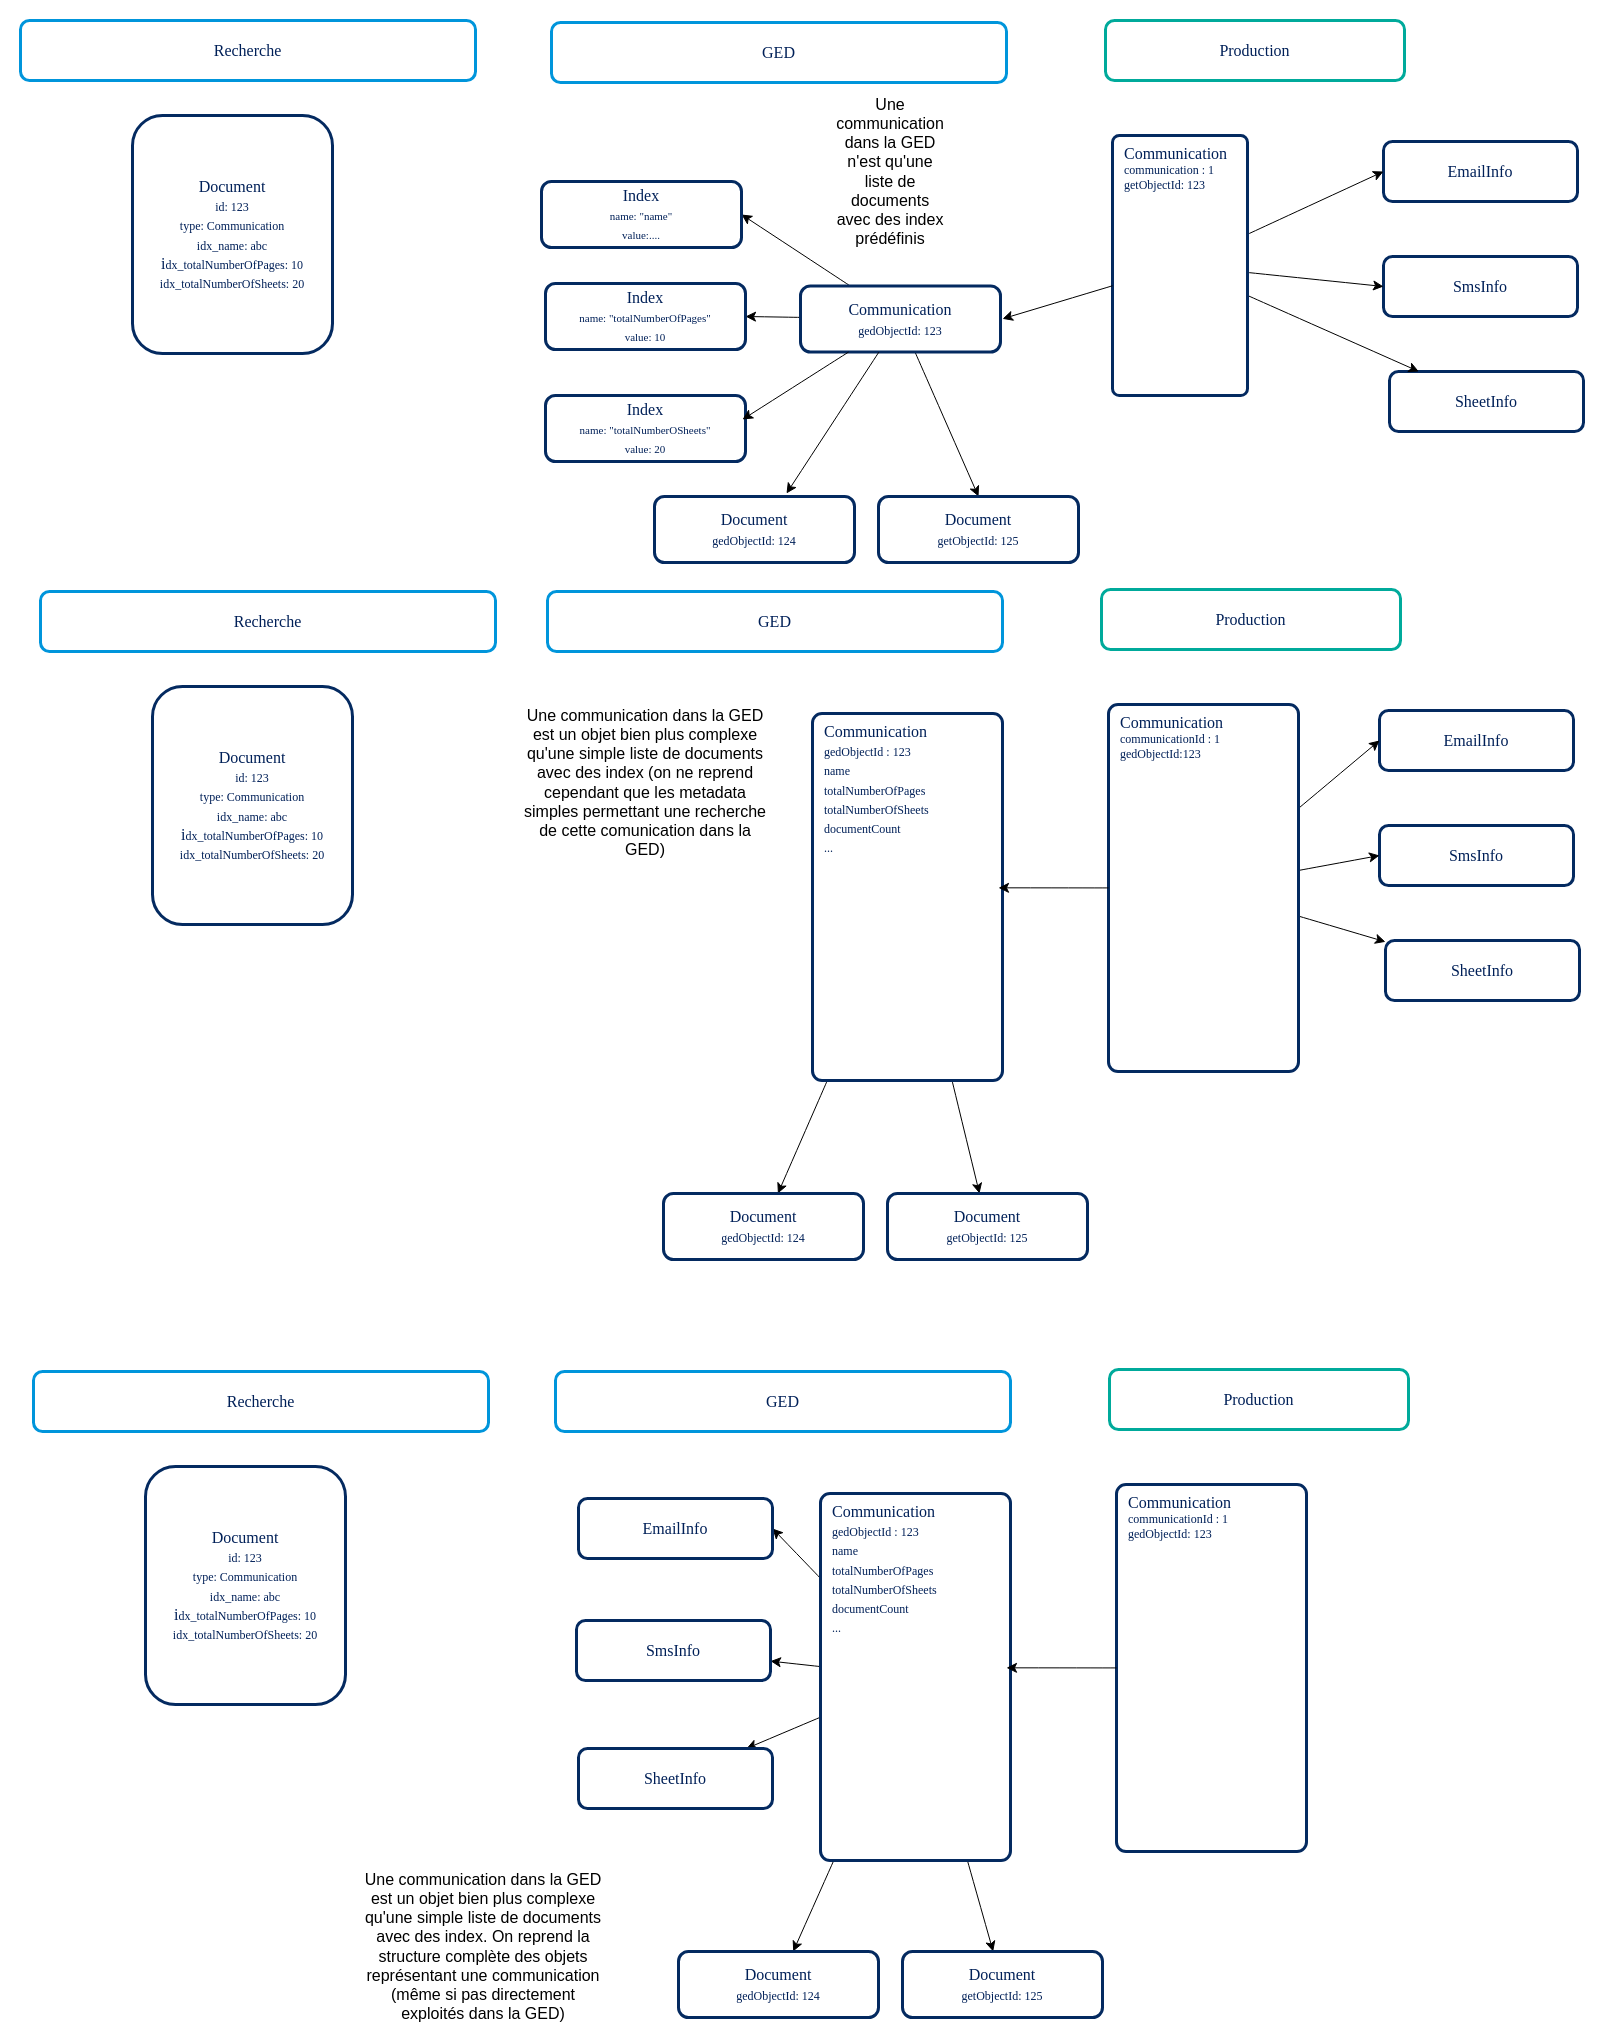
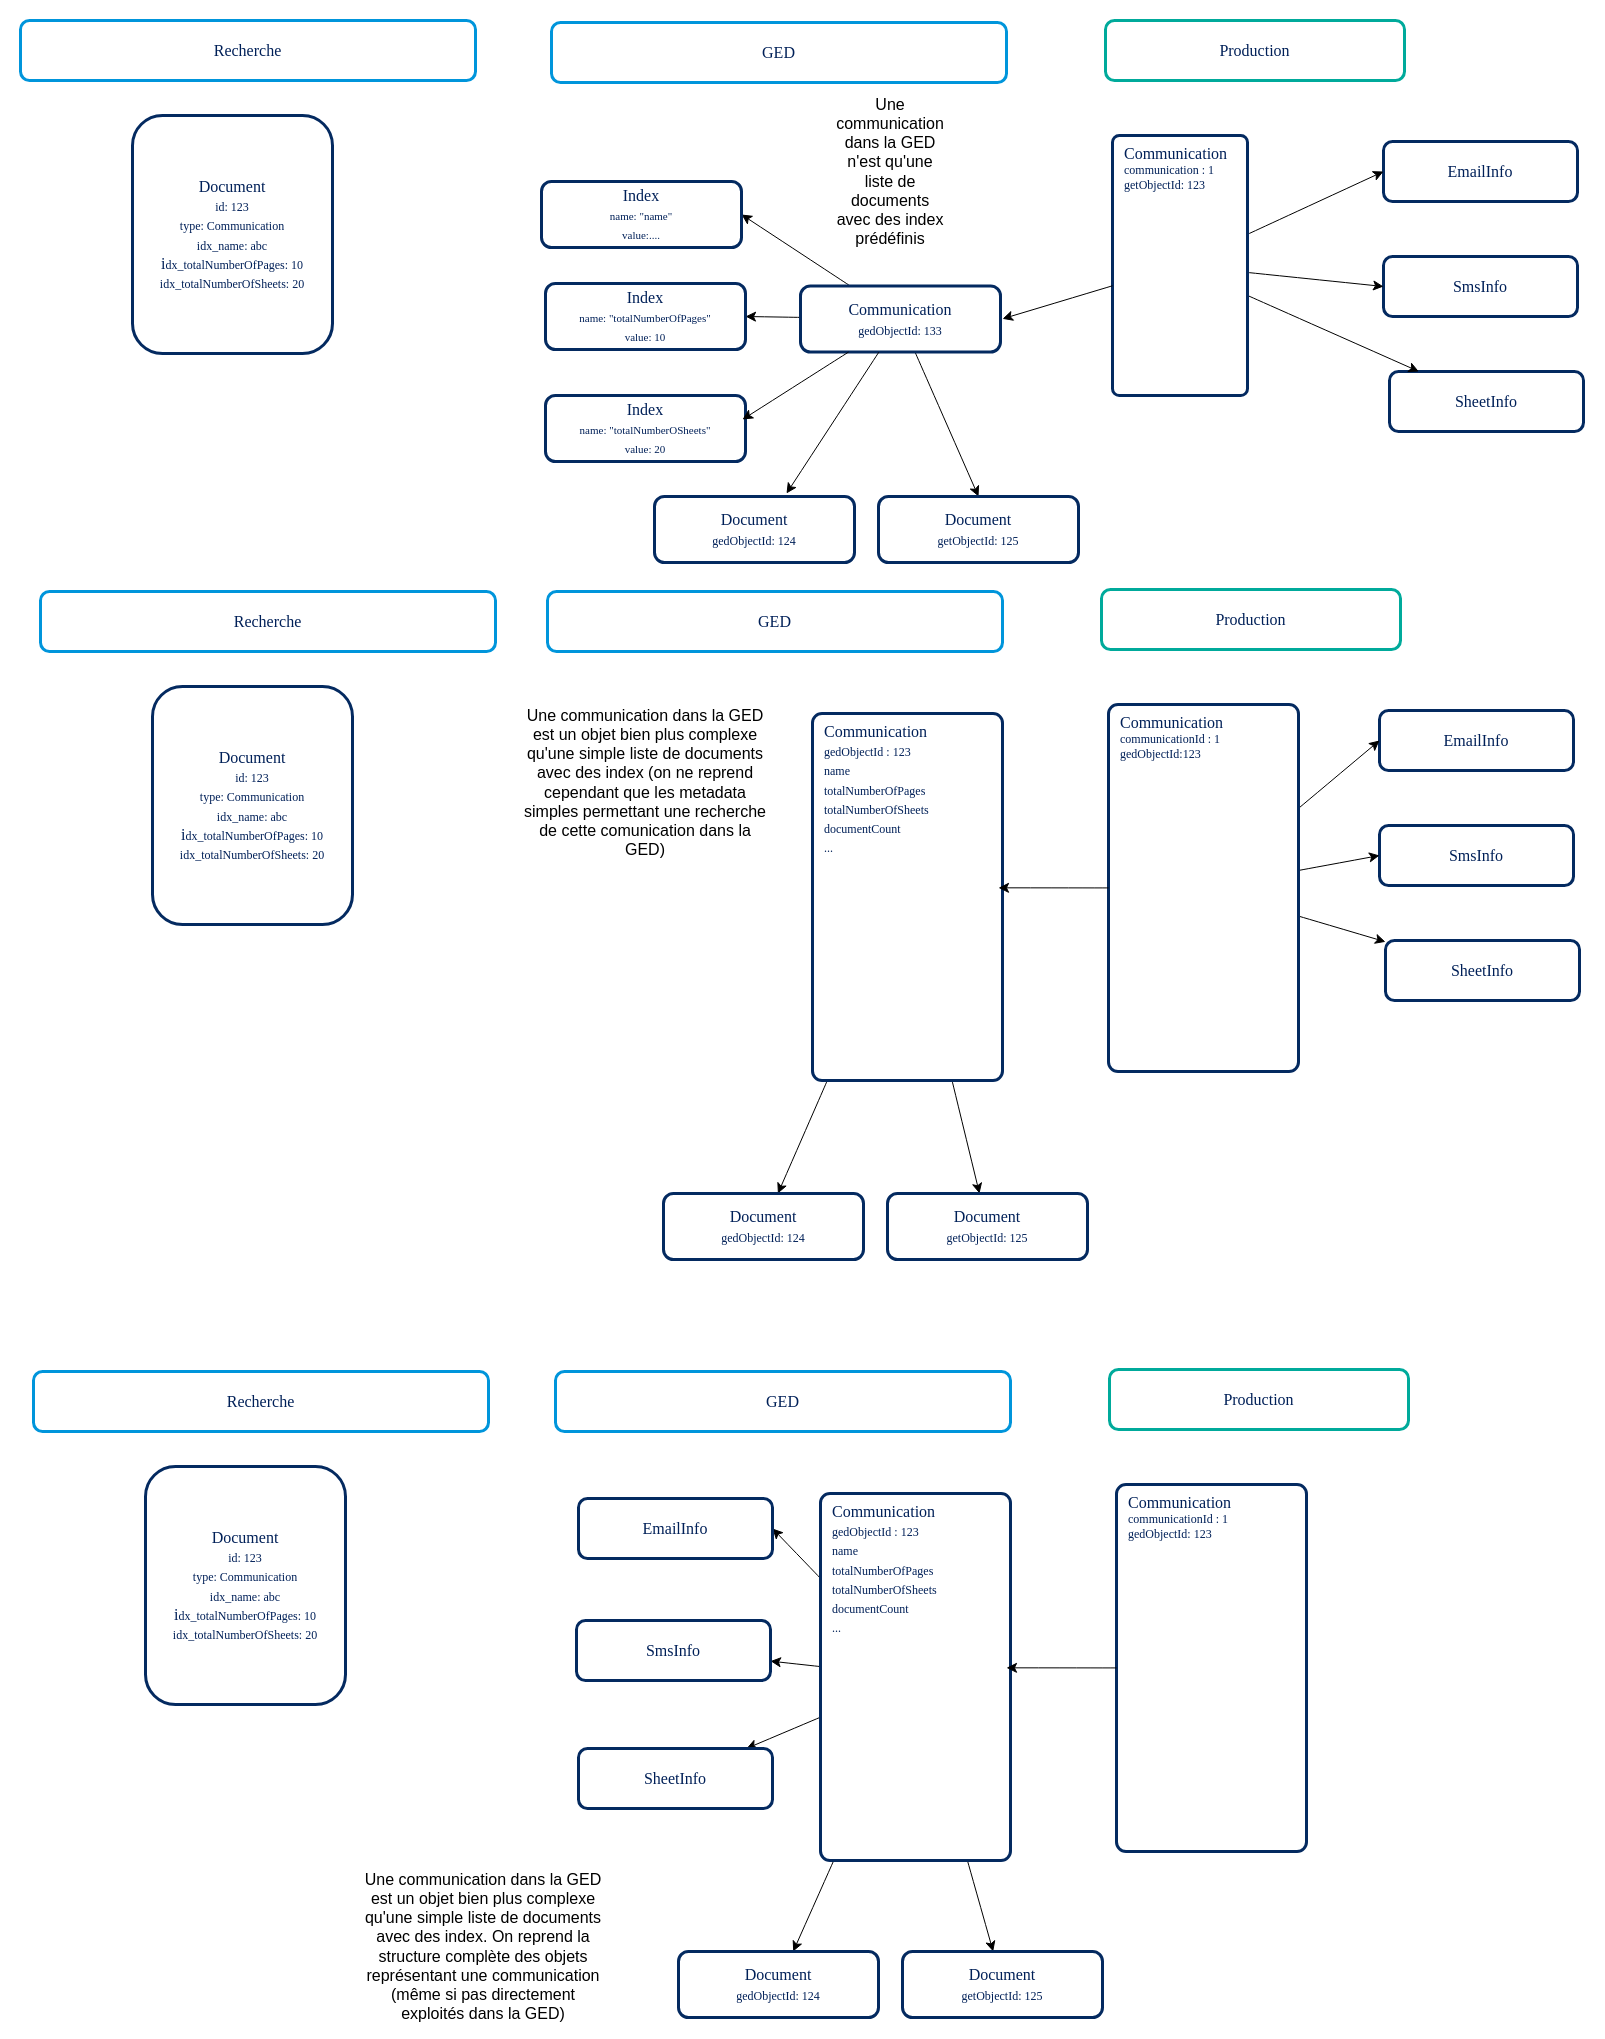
node "Communication gedObjectId: 123": label "Communication gedObjectId: 123" -> "Communication gedObjectId: 133"
